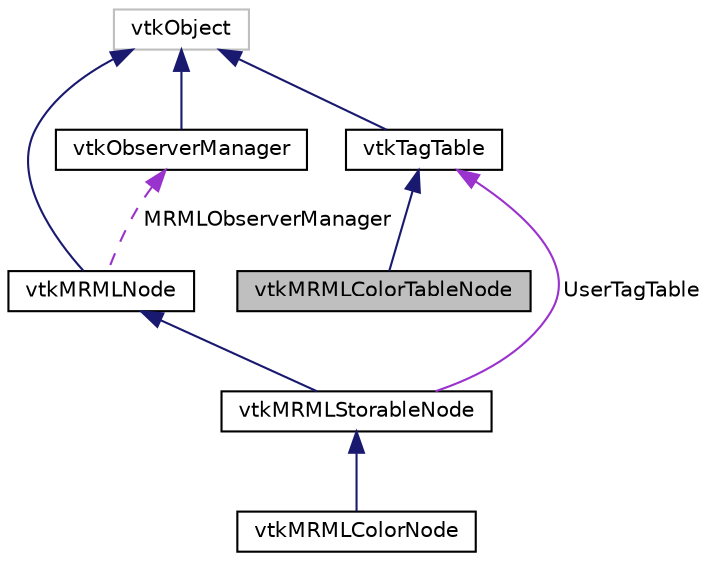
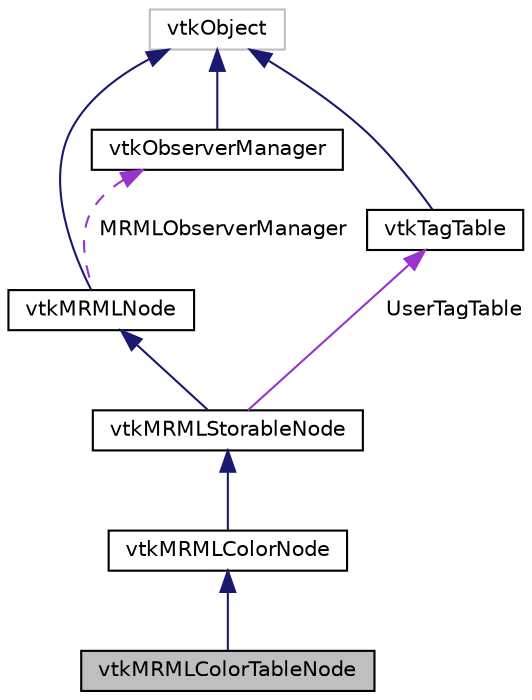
edge "vtkMRMLColorTableNode" -> "vtkTagTable": now "vtkMRMLColorTableNode" -> "vtkMRMLColorNode"
